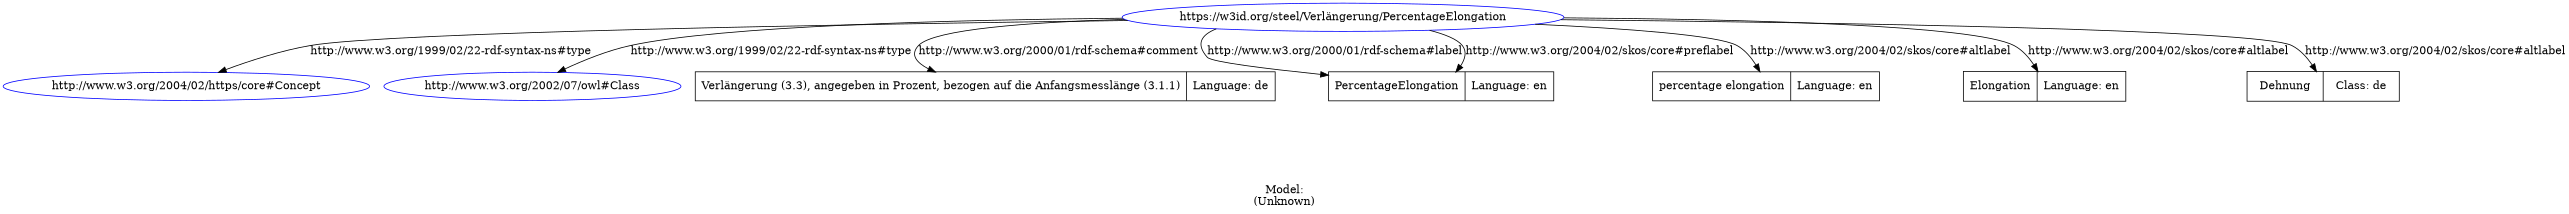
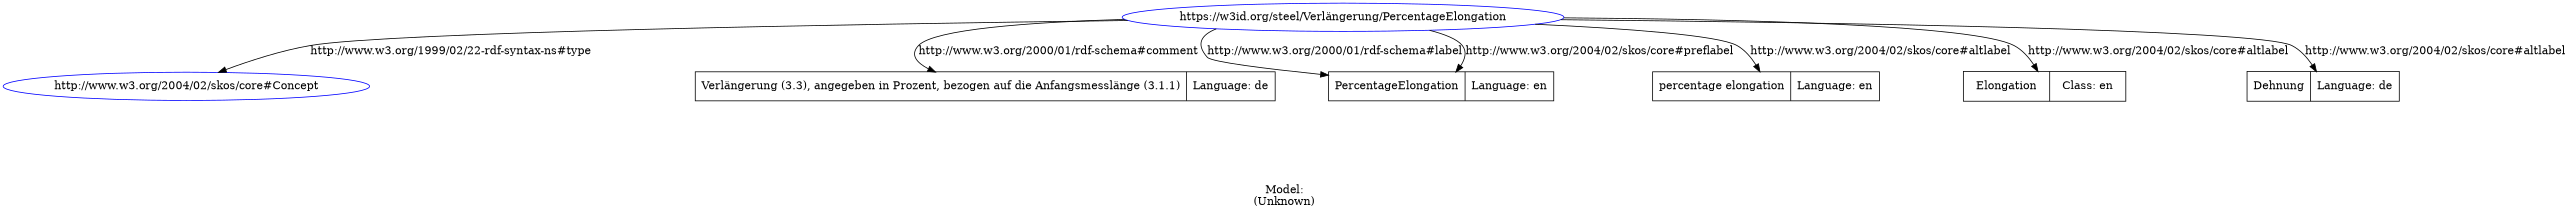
node "http://www.w3.org/2004/02/https/core#Concept": label "http://www.w3.org/2004/02/https/core#Concept" -> "http://www.w3.org/2004/02/skos/core#Concept"
node "http://www.w3.org/2002/07/owl#Class": removed
node "Elongation": text "Language: en" -> "Class: en"
node "Dehnung": text "Class: de" -> "Language: de"
